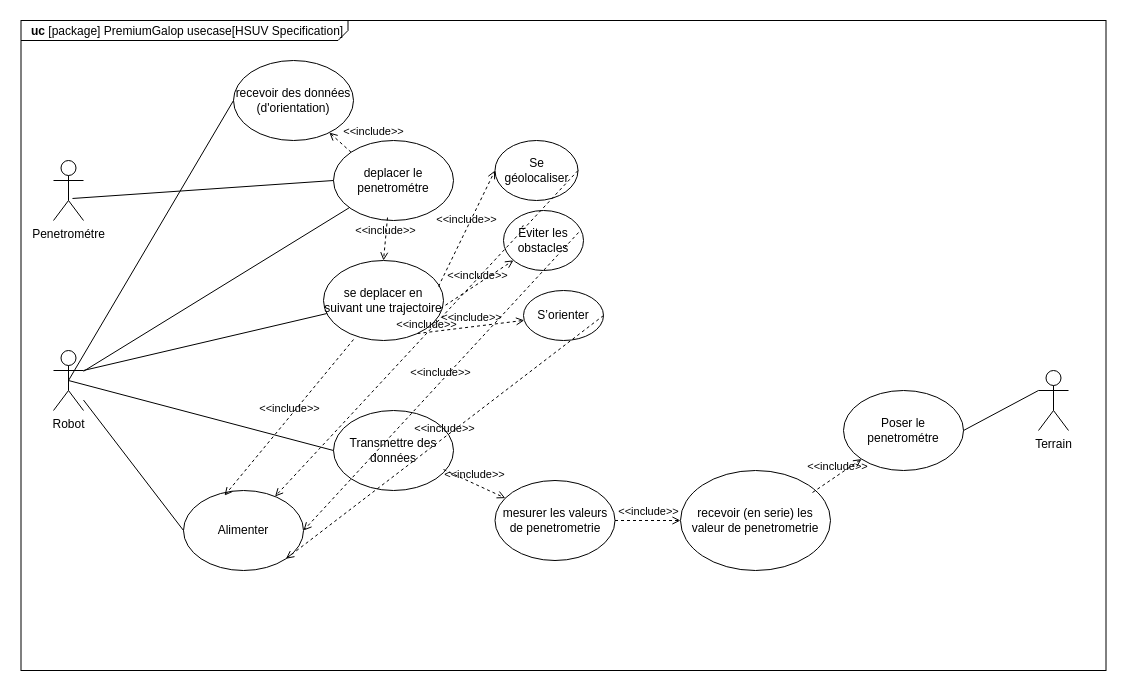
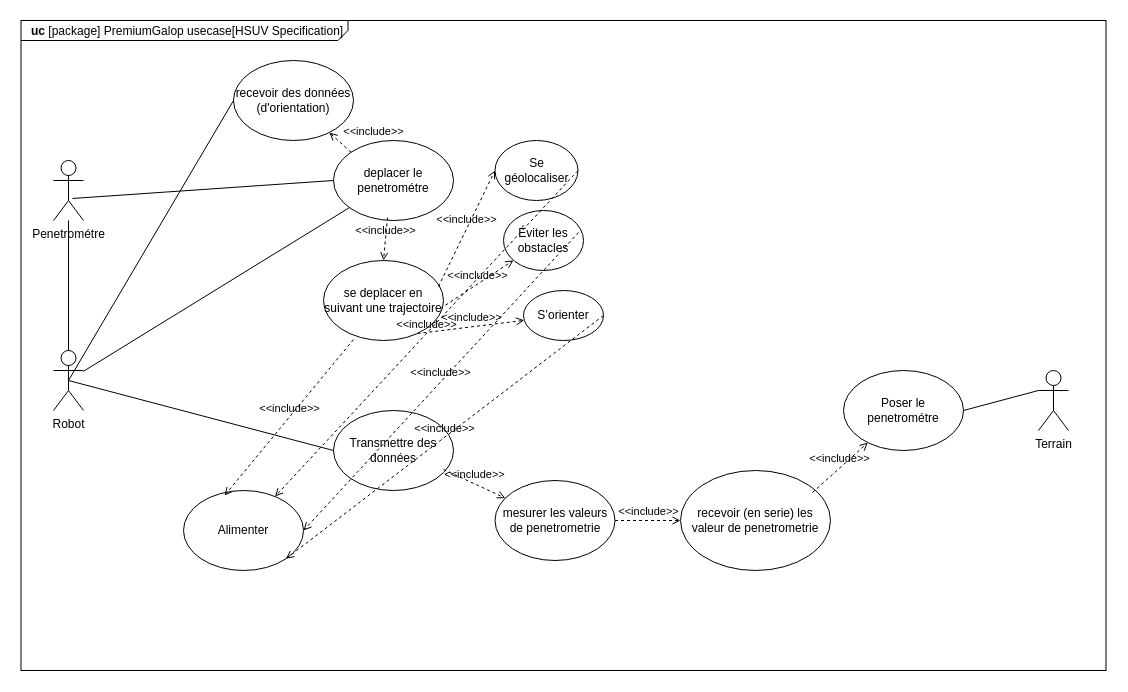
edge "se deplacer en suivant une trajectoire" -- "Robot": removed
node "Poser le penetrométre": moved (904, 431) -> (904, 411)
edge "Robot" -- "Alimenter": now "Robot" -- "Penetrométre"
